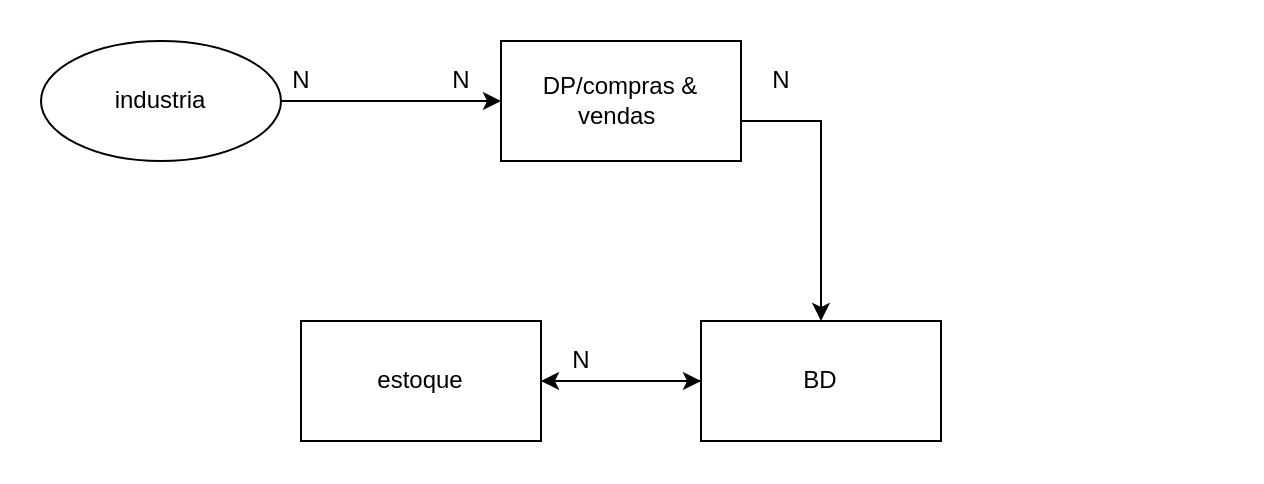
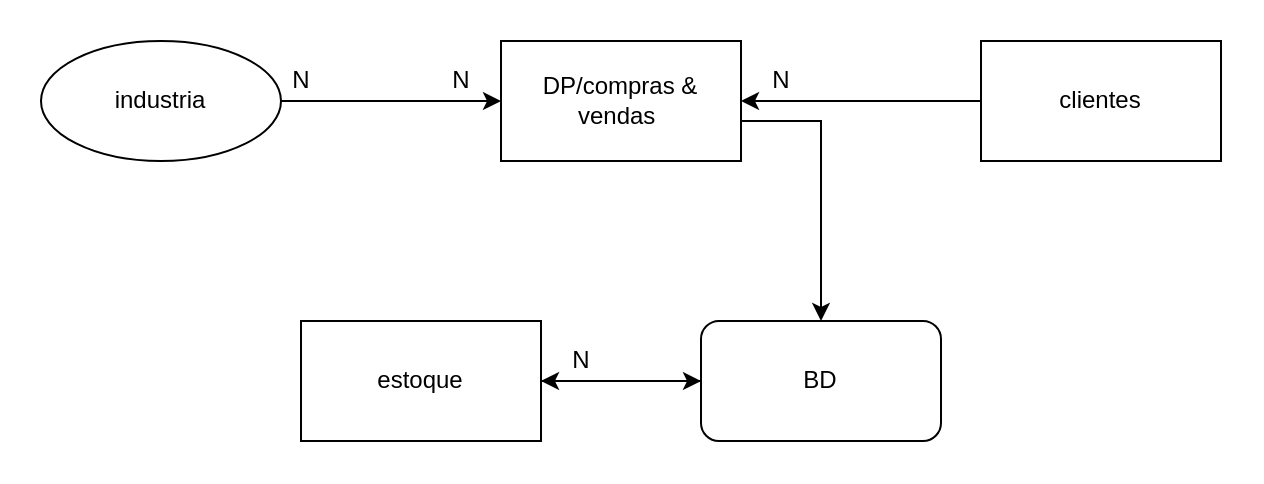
edge "clientes" -> "DP/compras & vendas": added
node "clientes": added
node "BD": shape rectangle -> rounded rectangle
